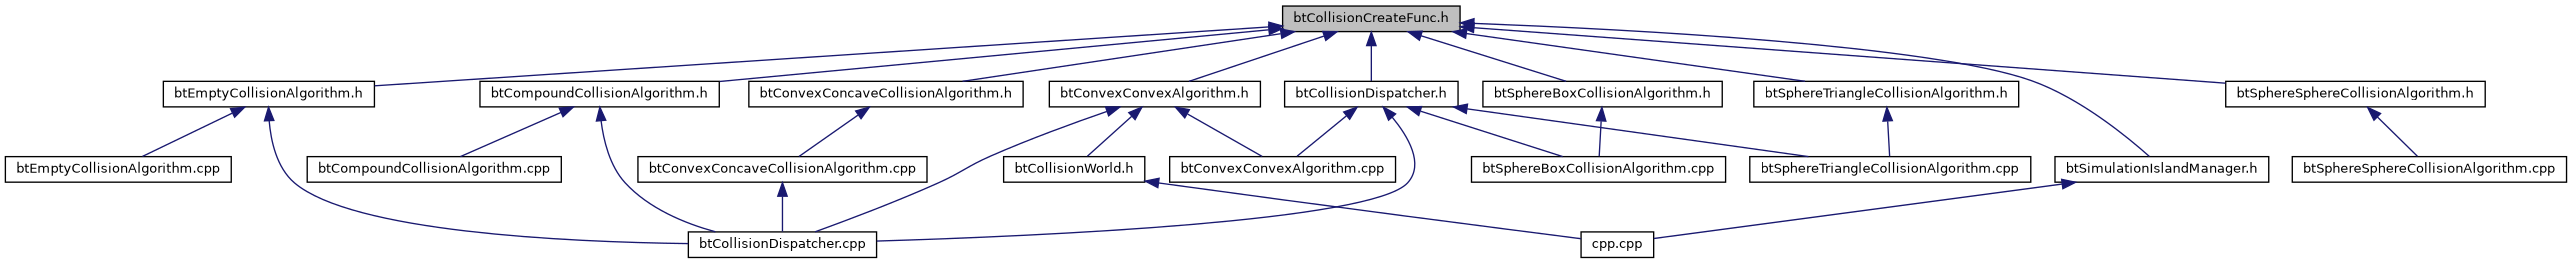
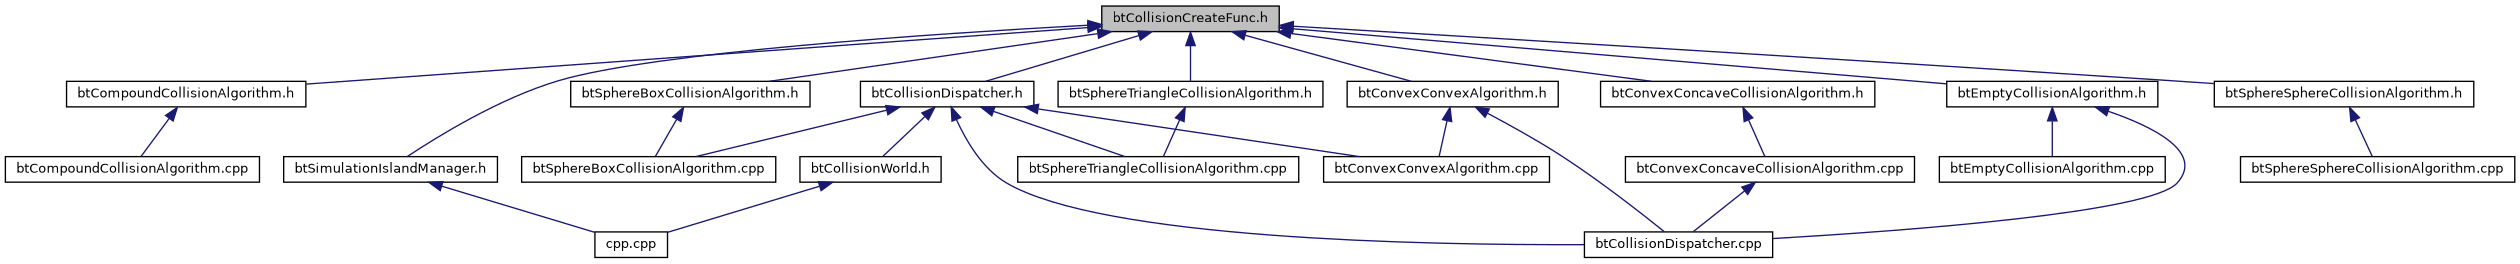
edge "btCollisionWorld.h" -> "btConvexConvexAlgorithm.h": now "btCollisionWorld.h" -> "btCollisionDispatcher.h"
edge "btCollisionDispatcher.cpp" -> "btCompoundCollisionAlgorithm.h": removed
